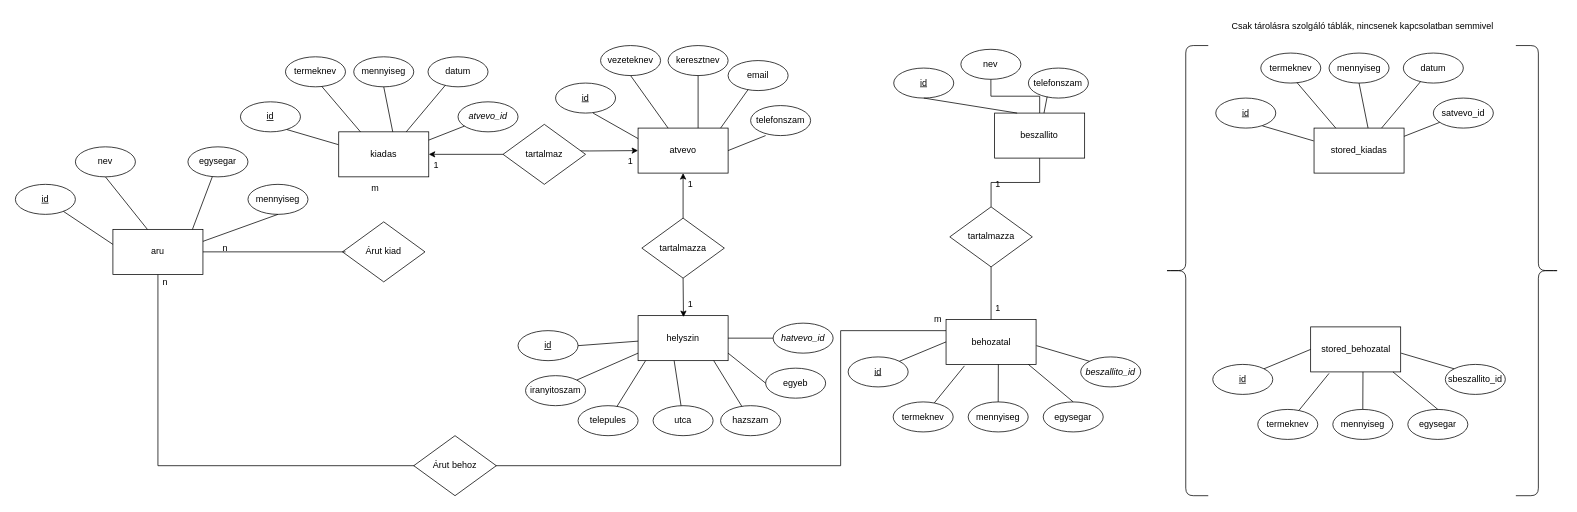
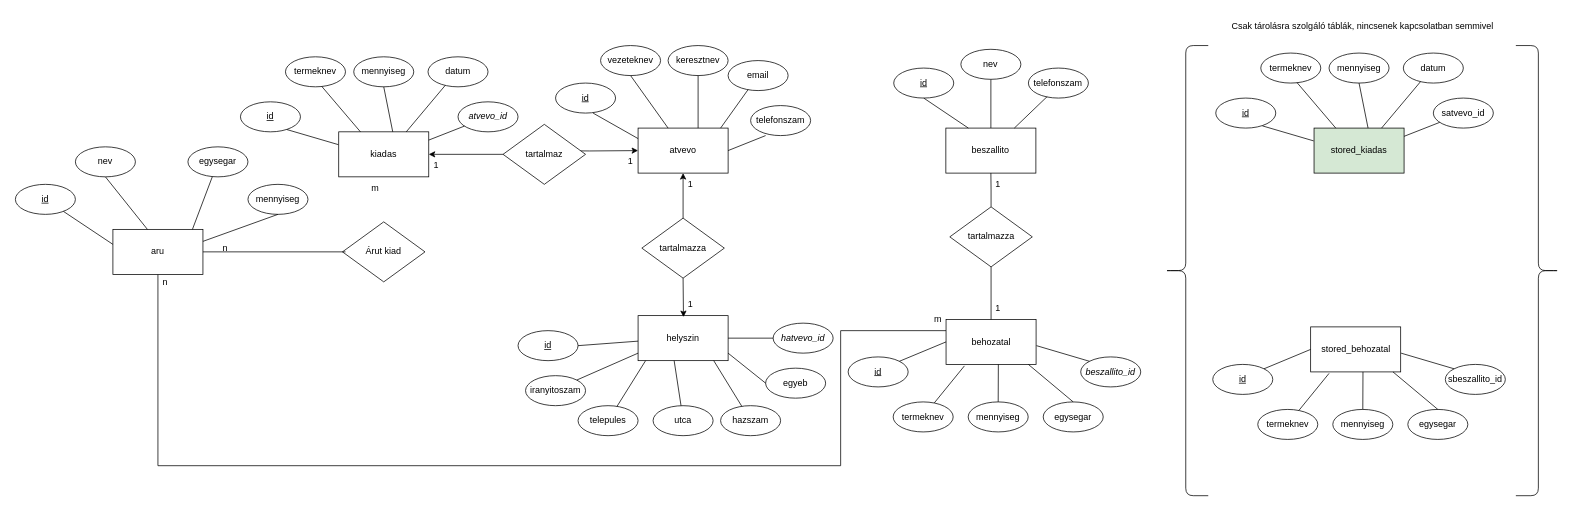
node "beszallito": moved (1039, 135) -> (991, 150)
node "stored_kiadas": fillcolor #ffffff -> #d5e8d4
node "Árut behoz": removed
